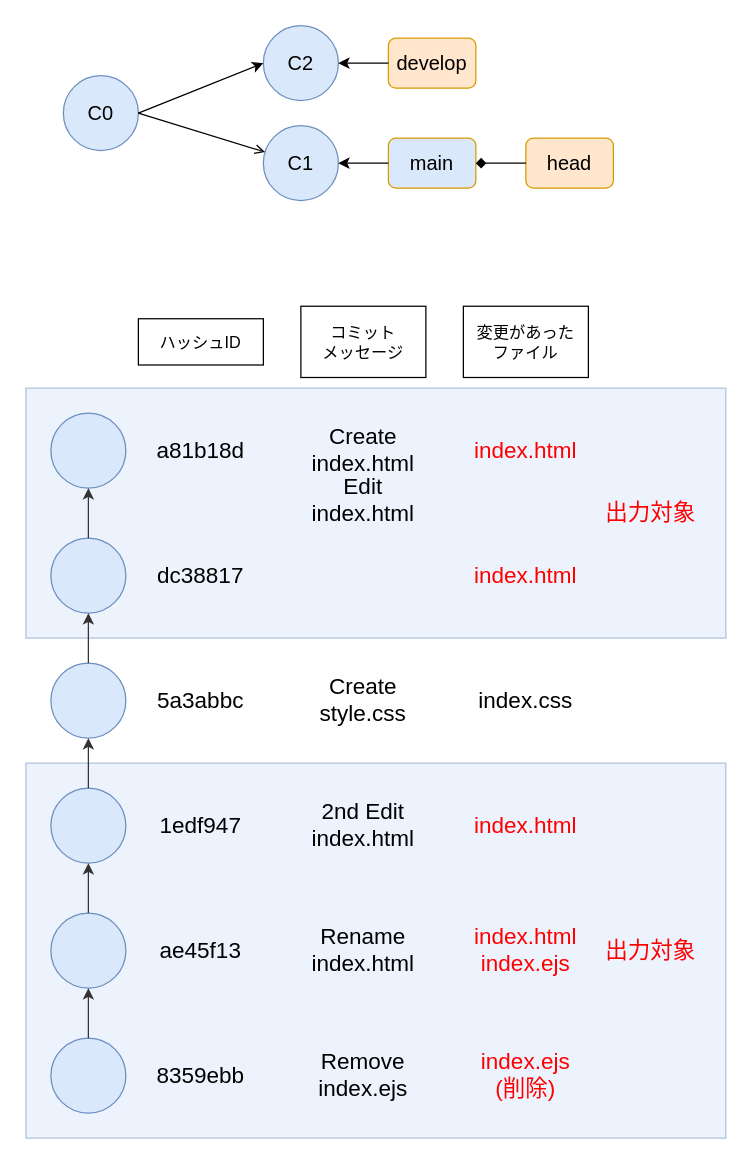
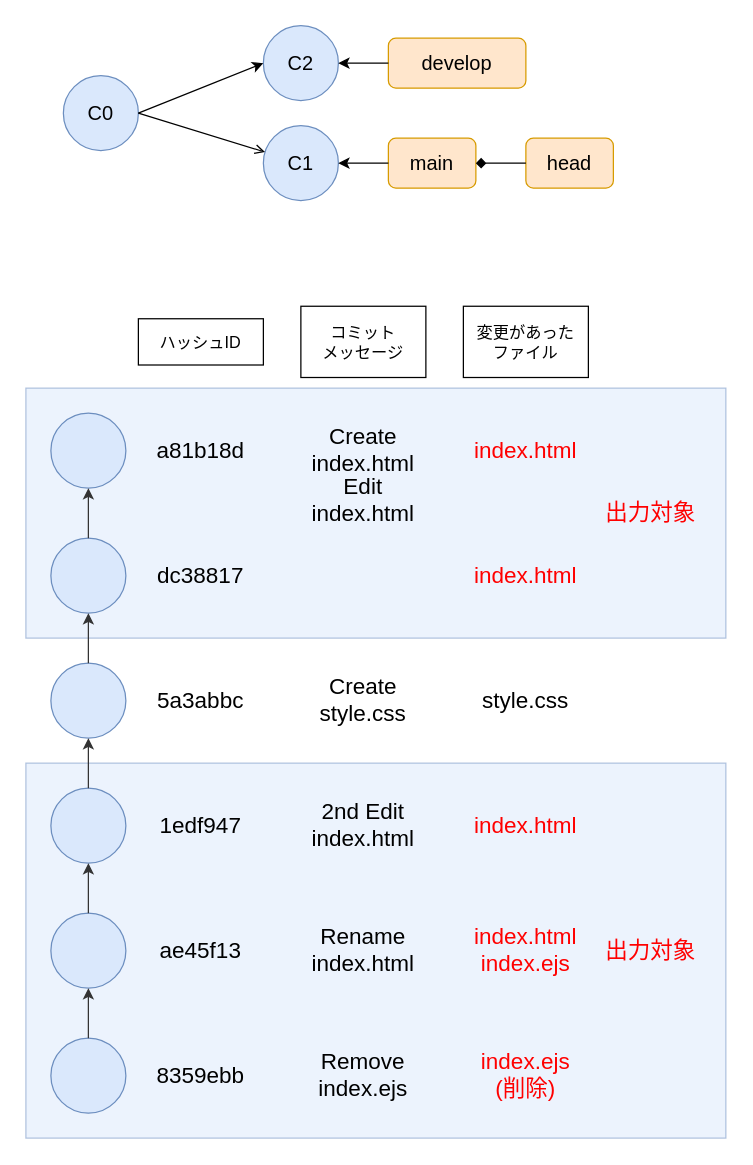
node "develop": size 88x50 -> 138x50
node "main": fillcolor #dae8fc -> #ffe6cc
node "index.css": label "index.css" -> "style.css"
